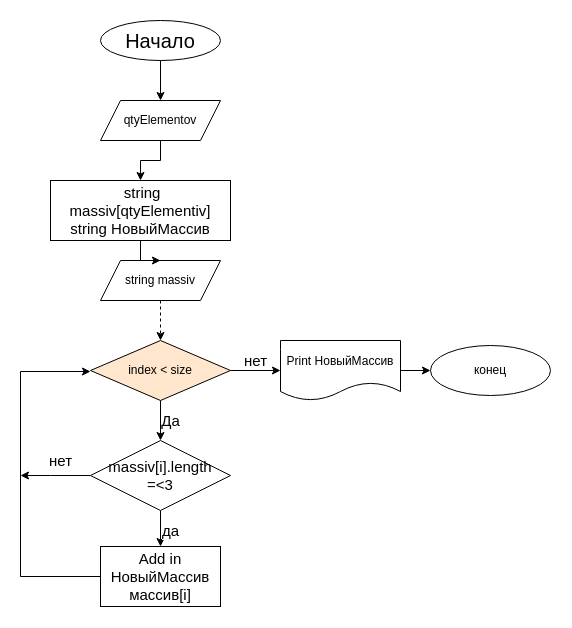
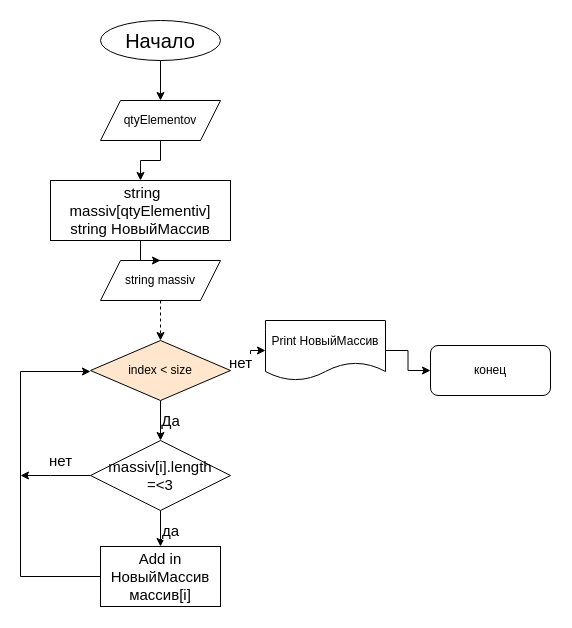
node "Print НовыйМассив": moved (341, 371) -> (326, 351)
node "конец": shape ellipse -> rounded rectangle
